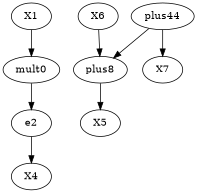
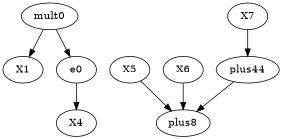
edge "X1" -> "mult0": reversed
edge "plus44" -> "X7": reversed
edge "plus8" -> "X5": reversed
node "e2": label "e2" -> "e0"
